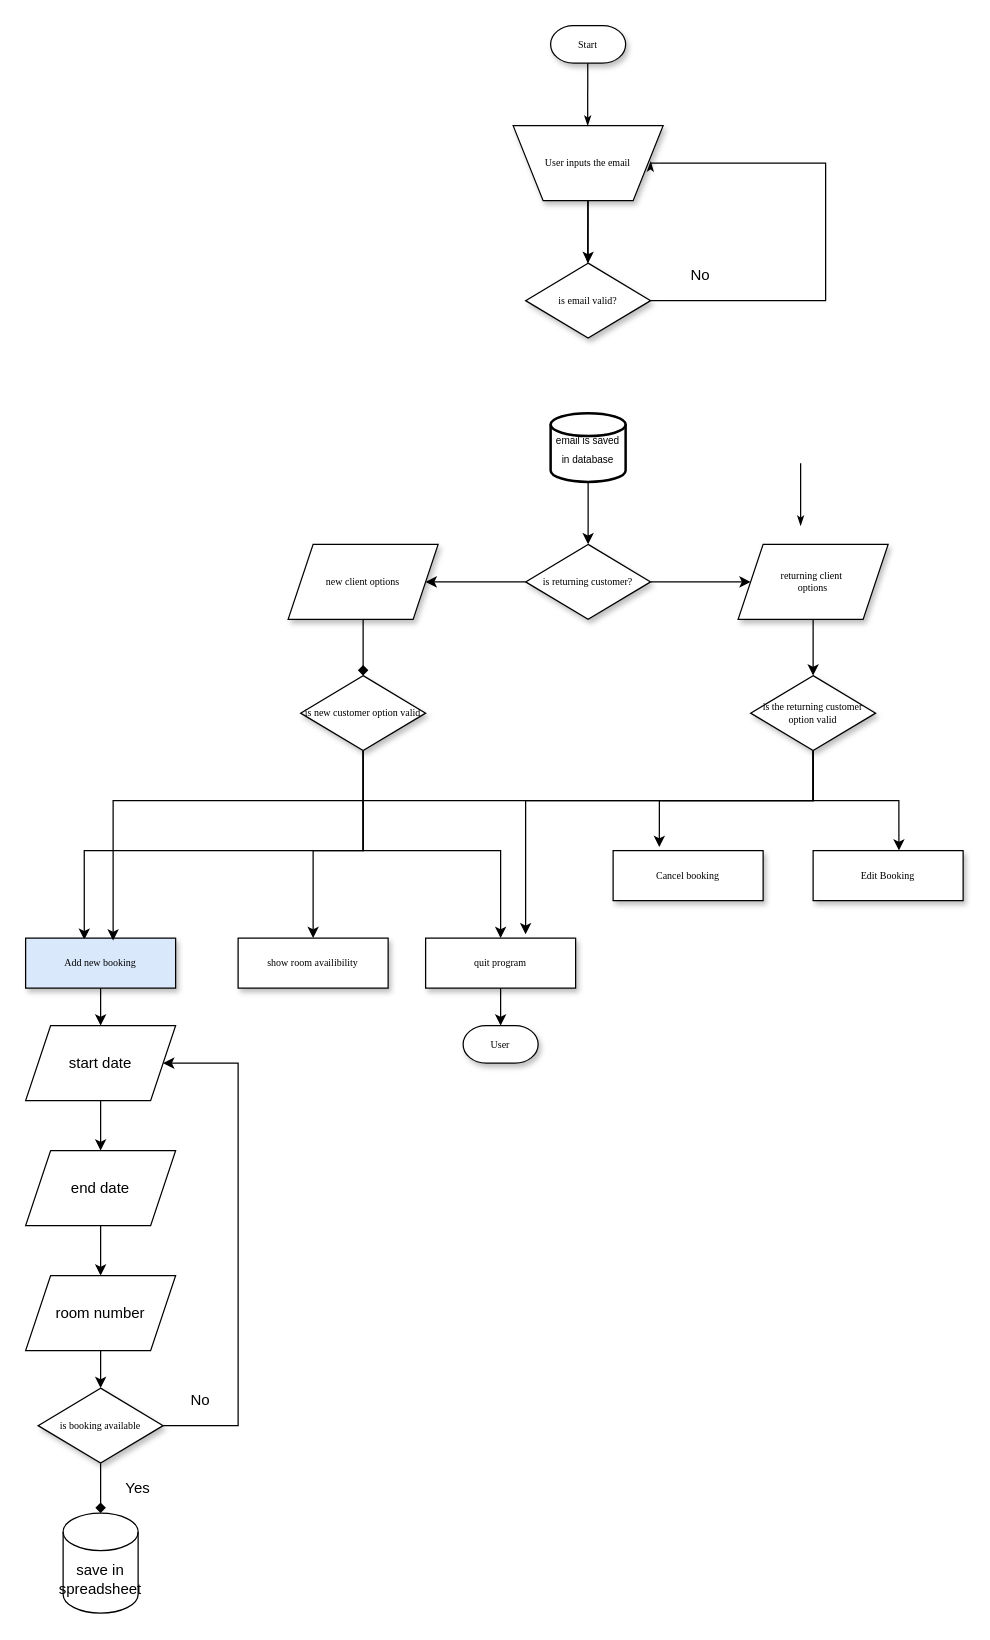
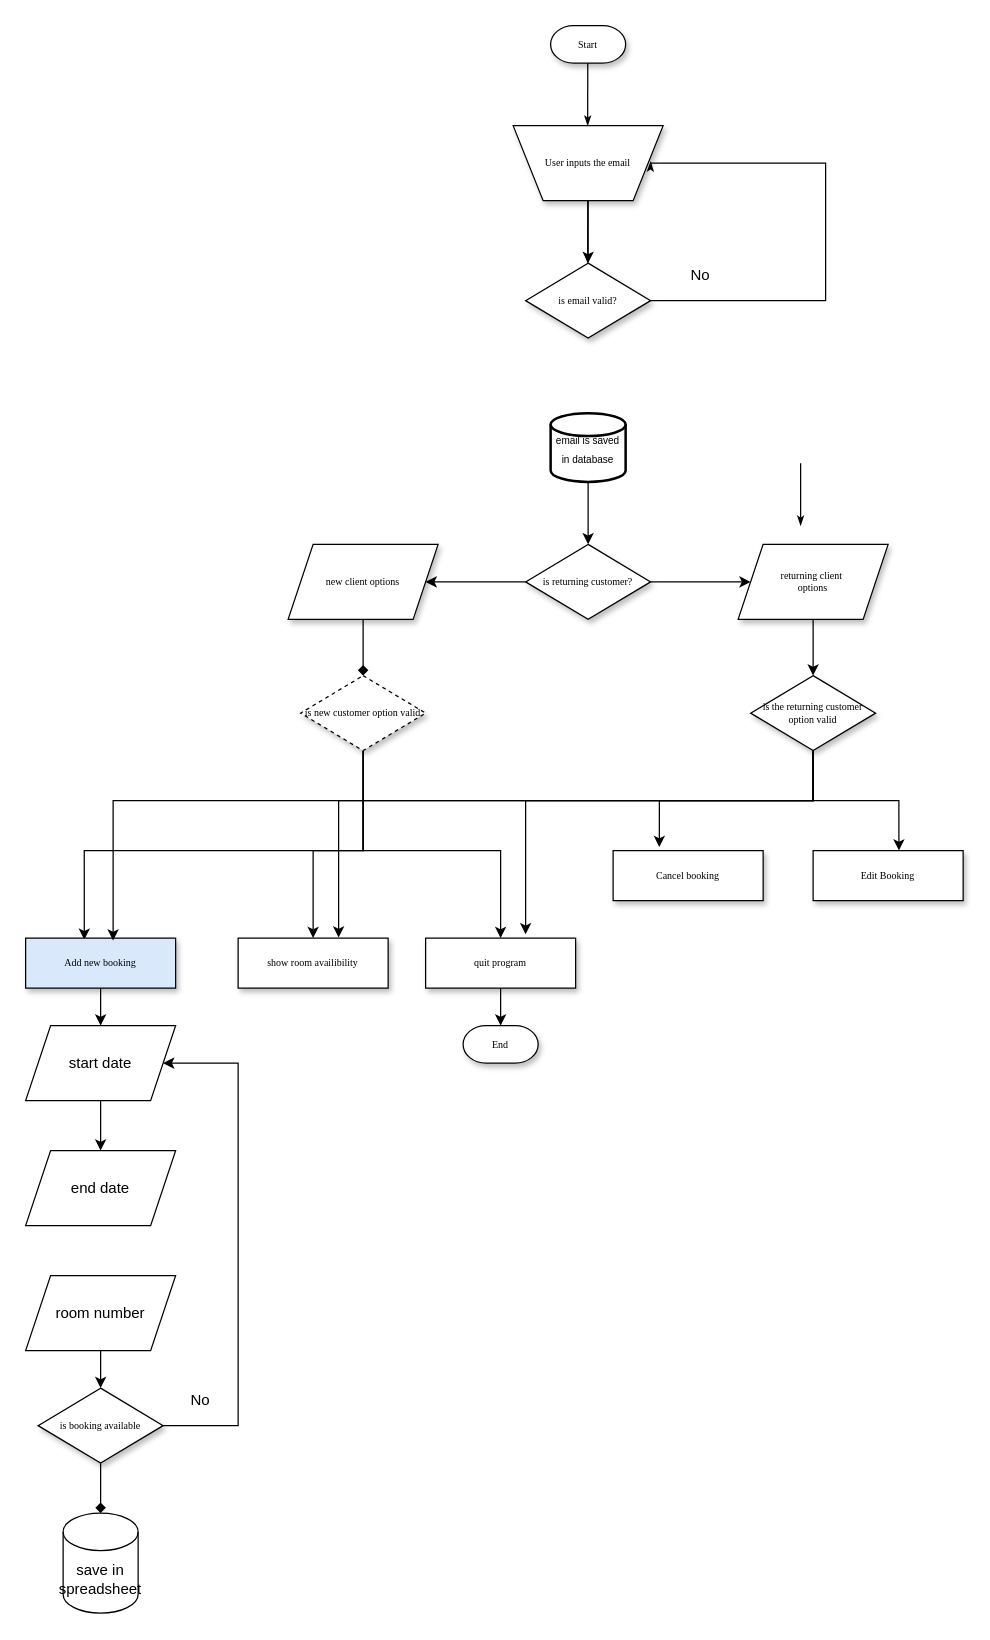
node "is new customer option valid": style solid -> dashed
edge "is the returning customer option valid" -> "show room availibility": added
node "User": label "User" -> "End"
edge "end date" -> "room number": removed
node "Yes": removed
